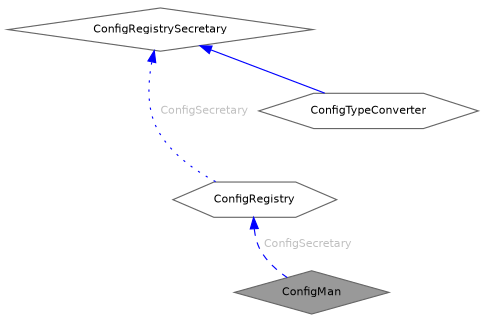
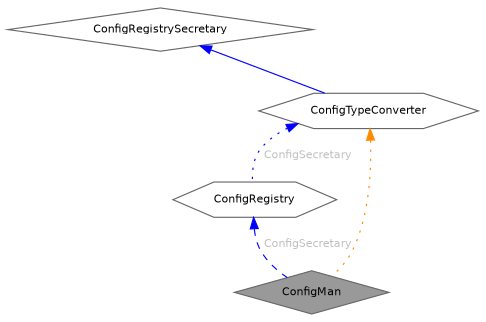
edge "ConfigRegistry" -> "ConfigRegistrySecretary": now "ConfigRegistry" -> "ConfigTypeConverter"
edge "ConfigMan" -> "ConfigTypeConverter": added
